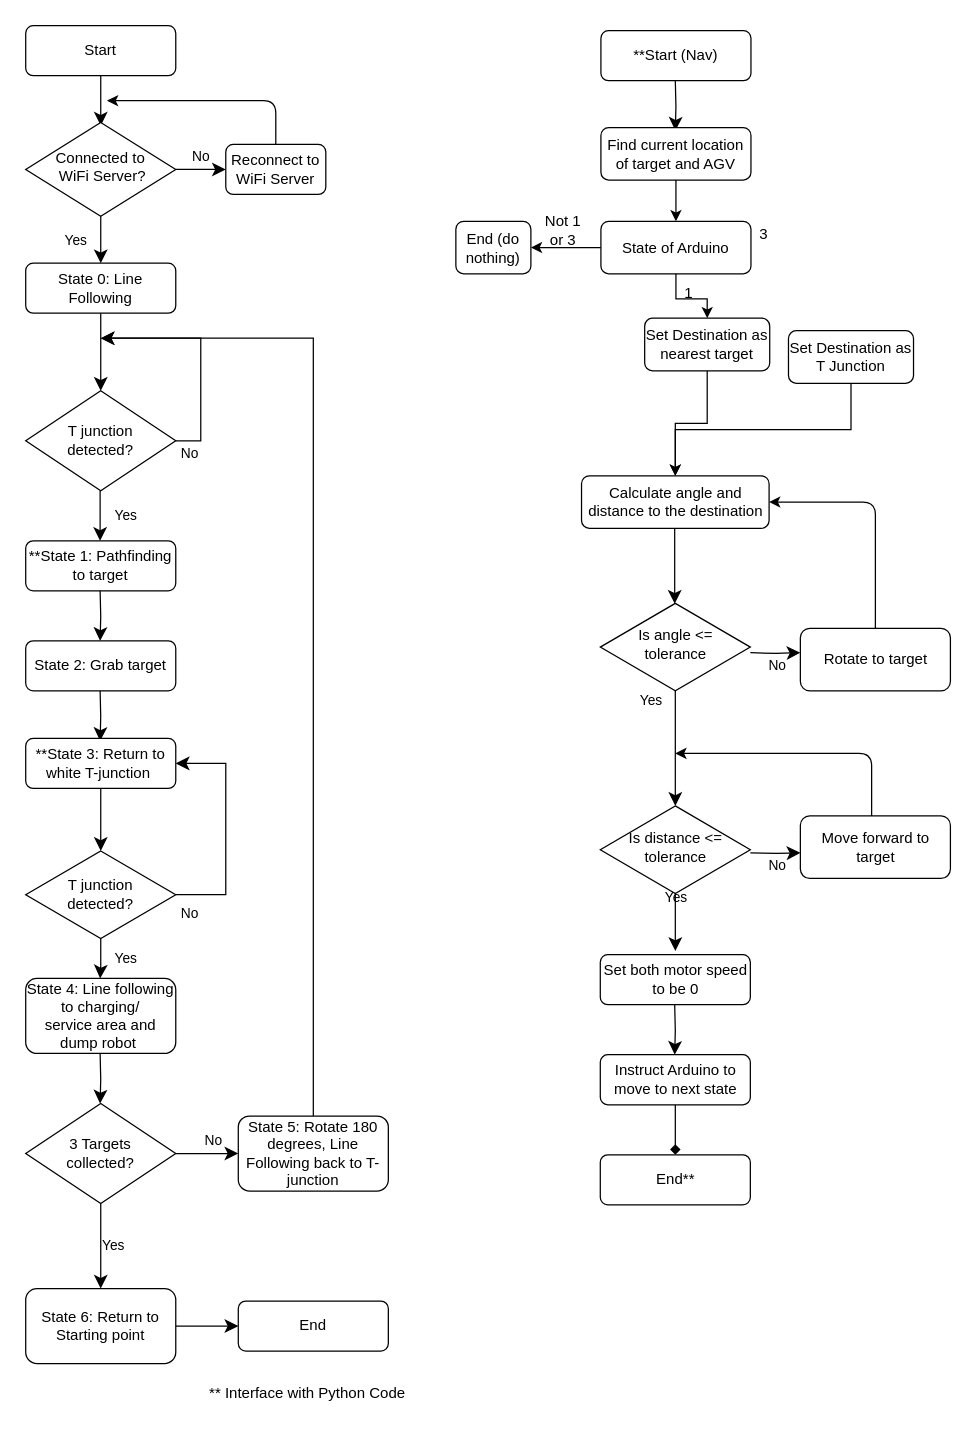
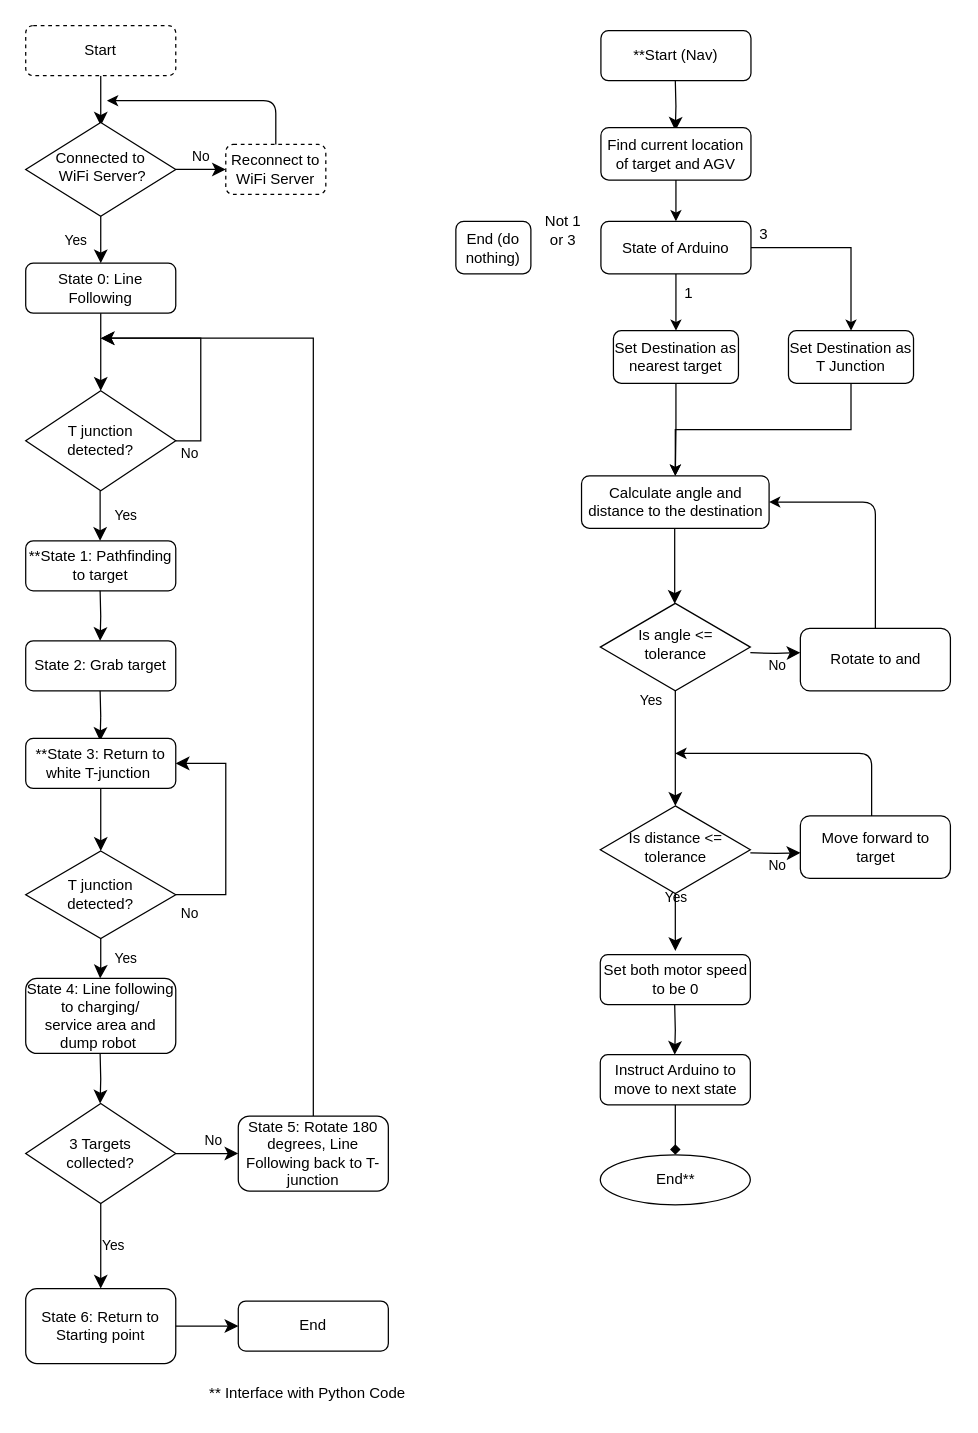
node "Start": style solid -> dashed
node "Reconnect to WiFi Server": style solid -> dashed
edge "State of Arduino" -> "End (do nothing)": now "State of Arduino" -> "Set Destination as T Junction"
node "Set Destination as nearest target": moved (707, 344) -> (676, 357)
node "Rotate to target": label "Rotate to target" -> "Rotate to and"
node "End**": shape rounded rectangle -> ellipse
